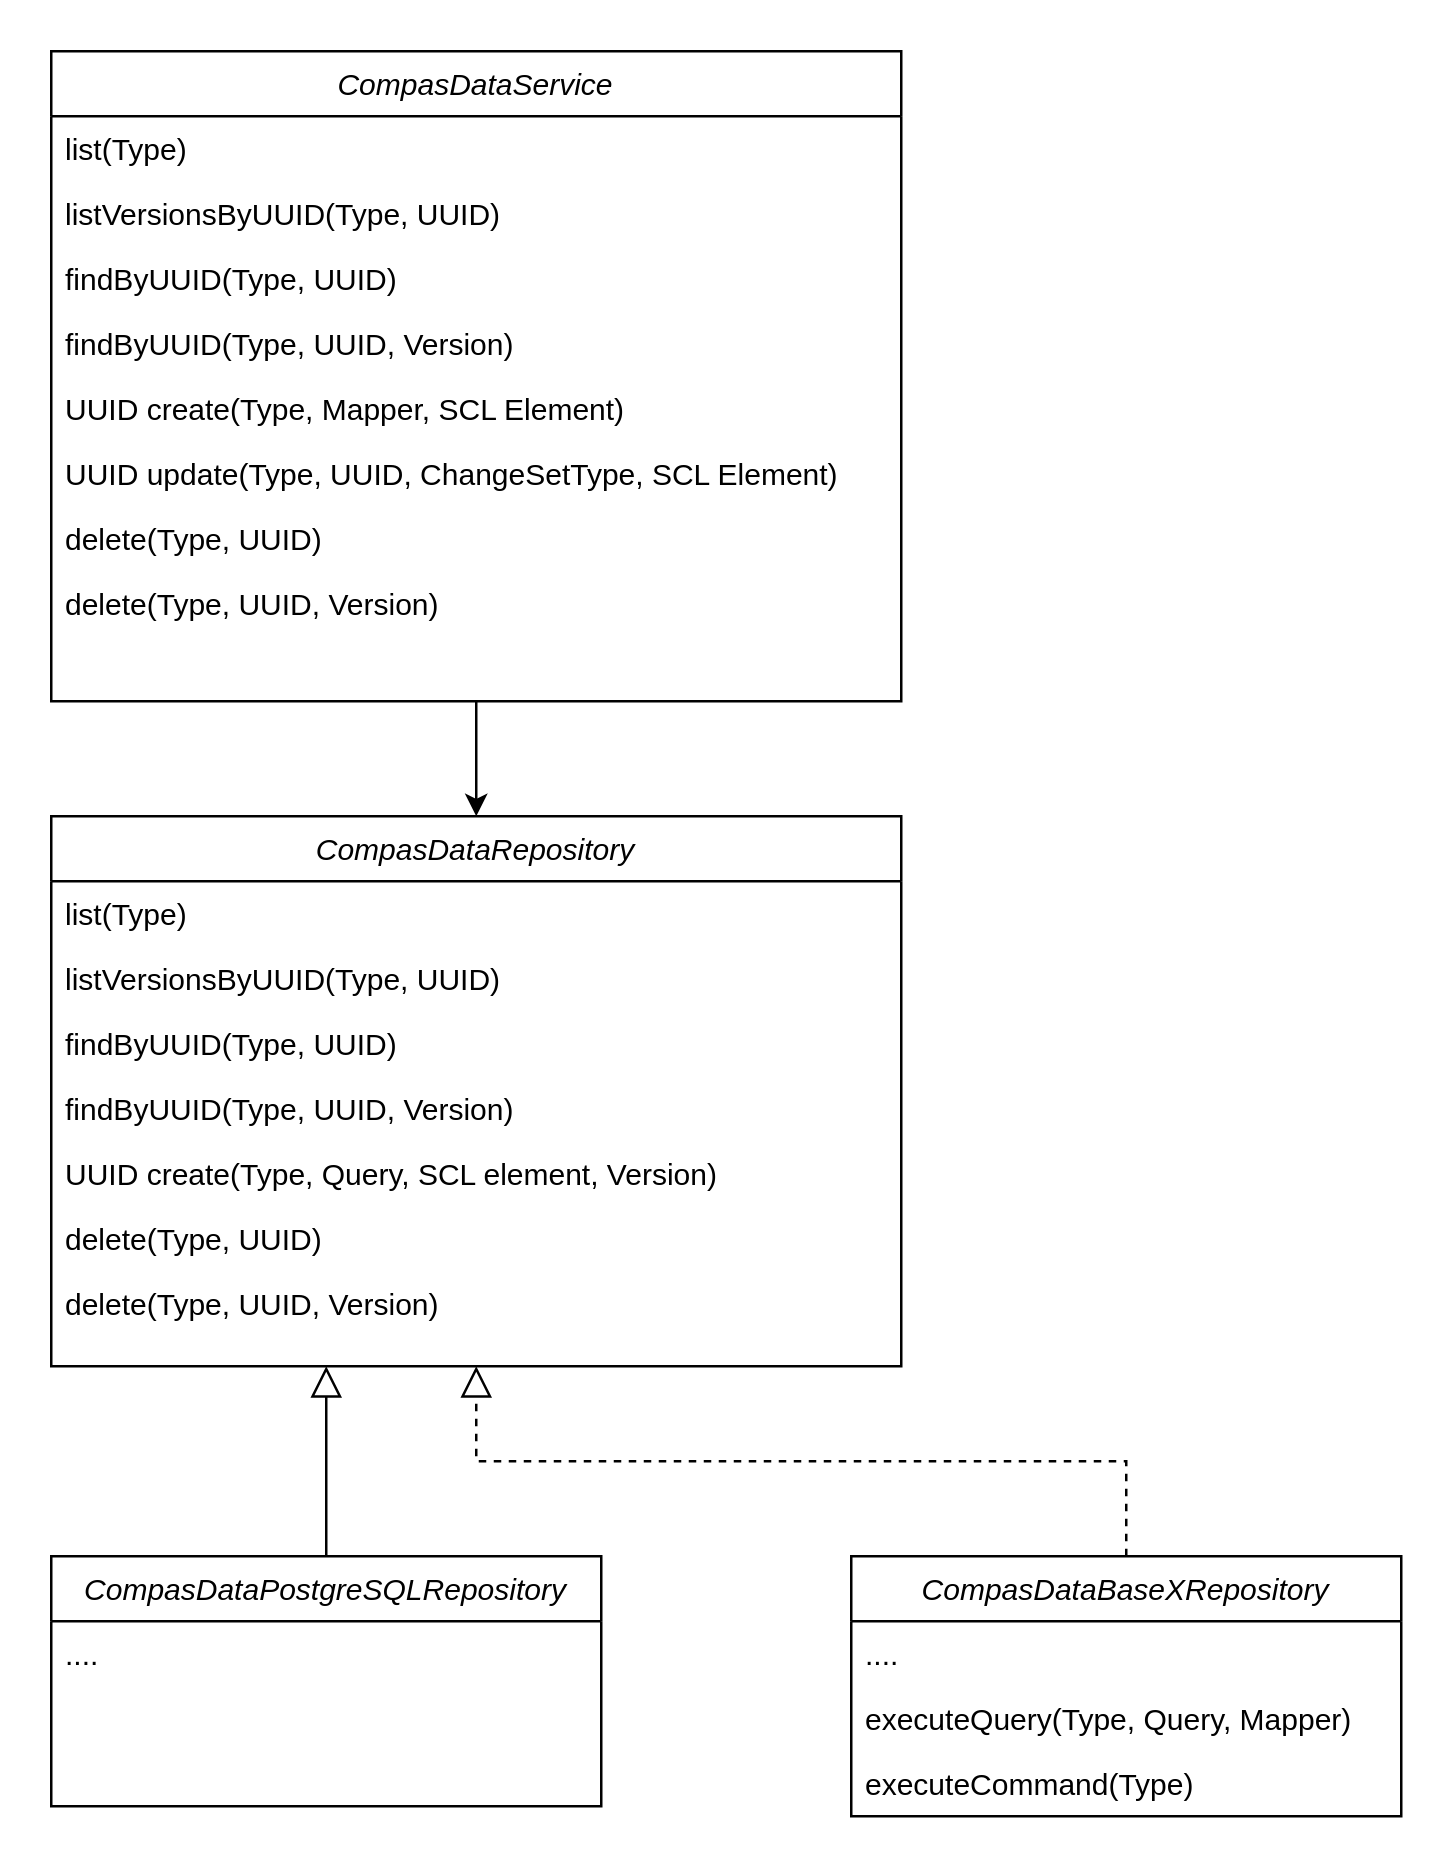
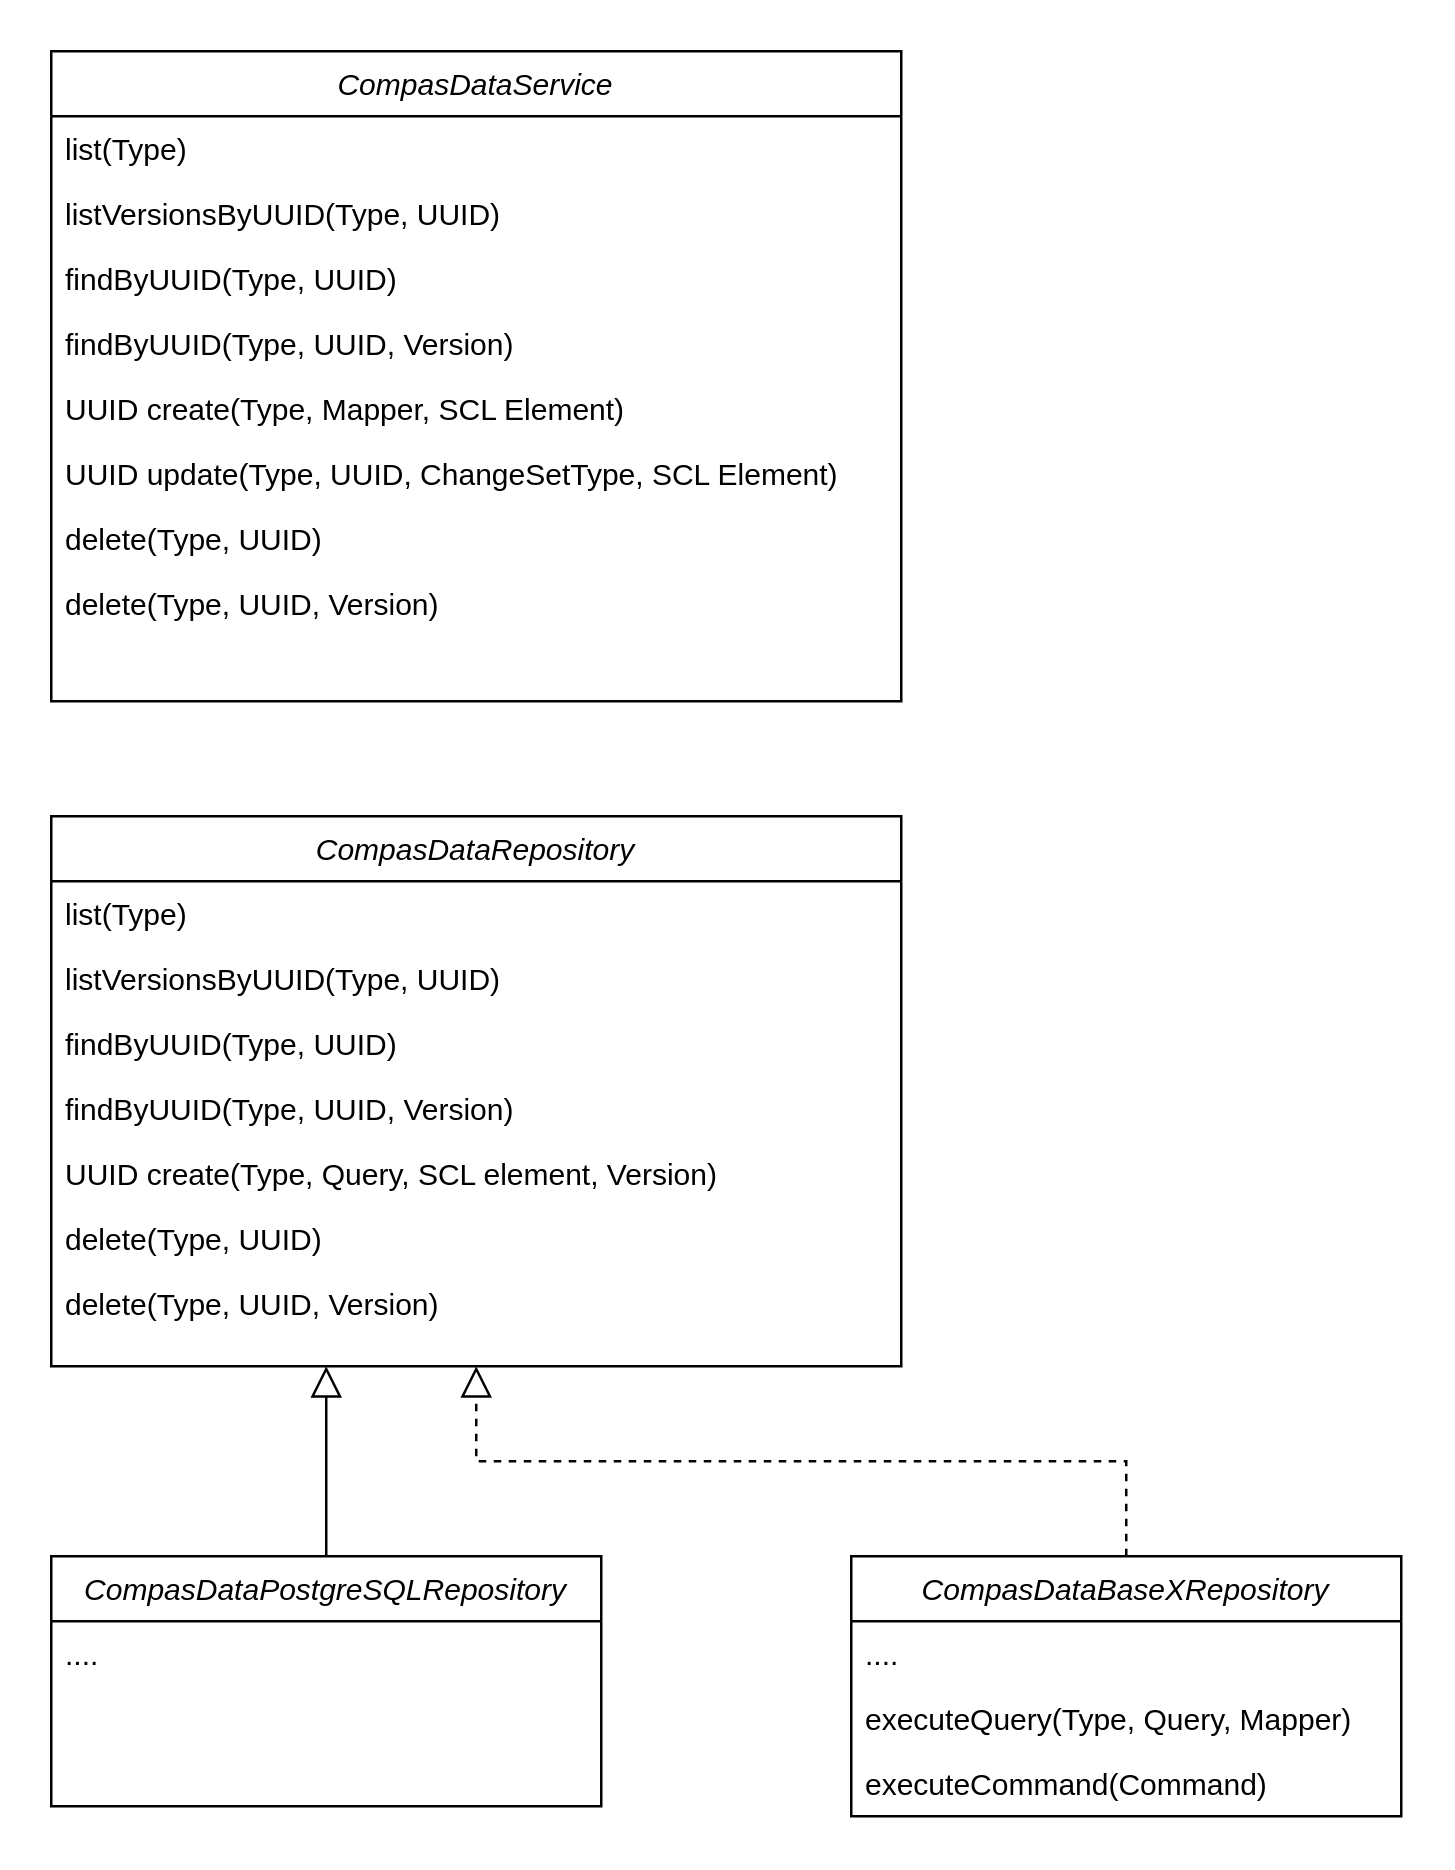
edge "CompasDataService" -> "CompasDataRepository": removed
node "executeCommand(Type)": label "executeCommand(Type)" -> "executeCommand(Command)"
